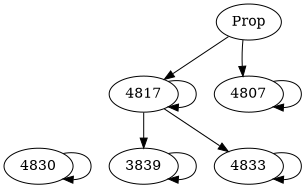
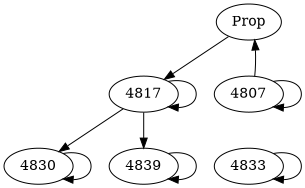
edge "Prop" -> "4807": reversed
edge "4817" -> "4833": now "4817" -> "4830"
node "3839": label "3839" -> "4839"
